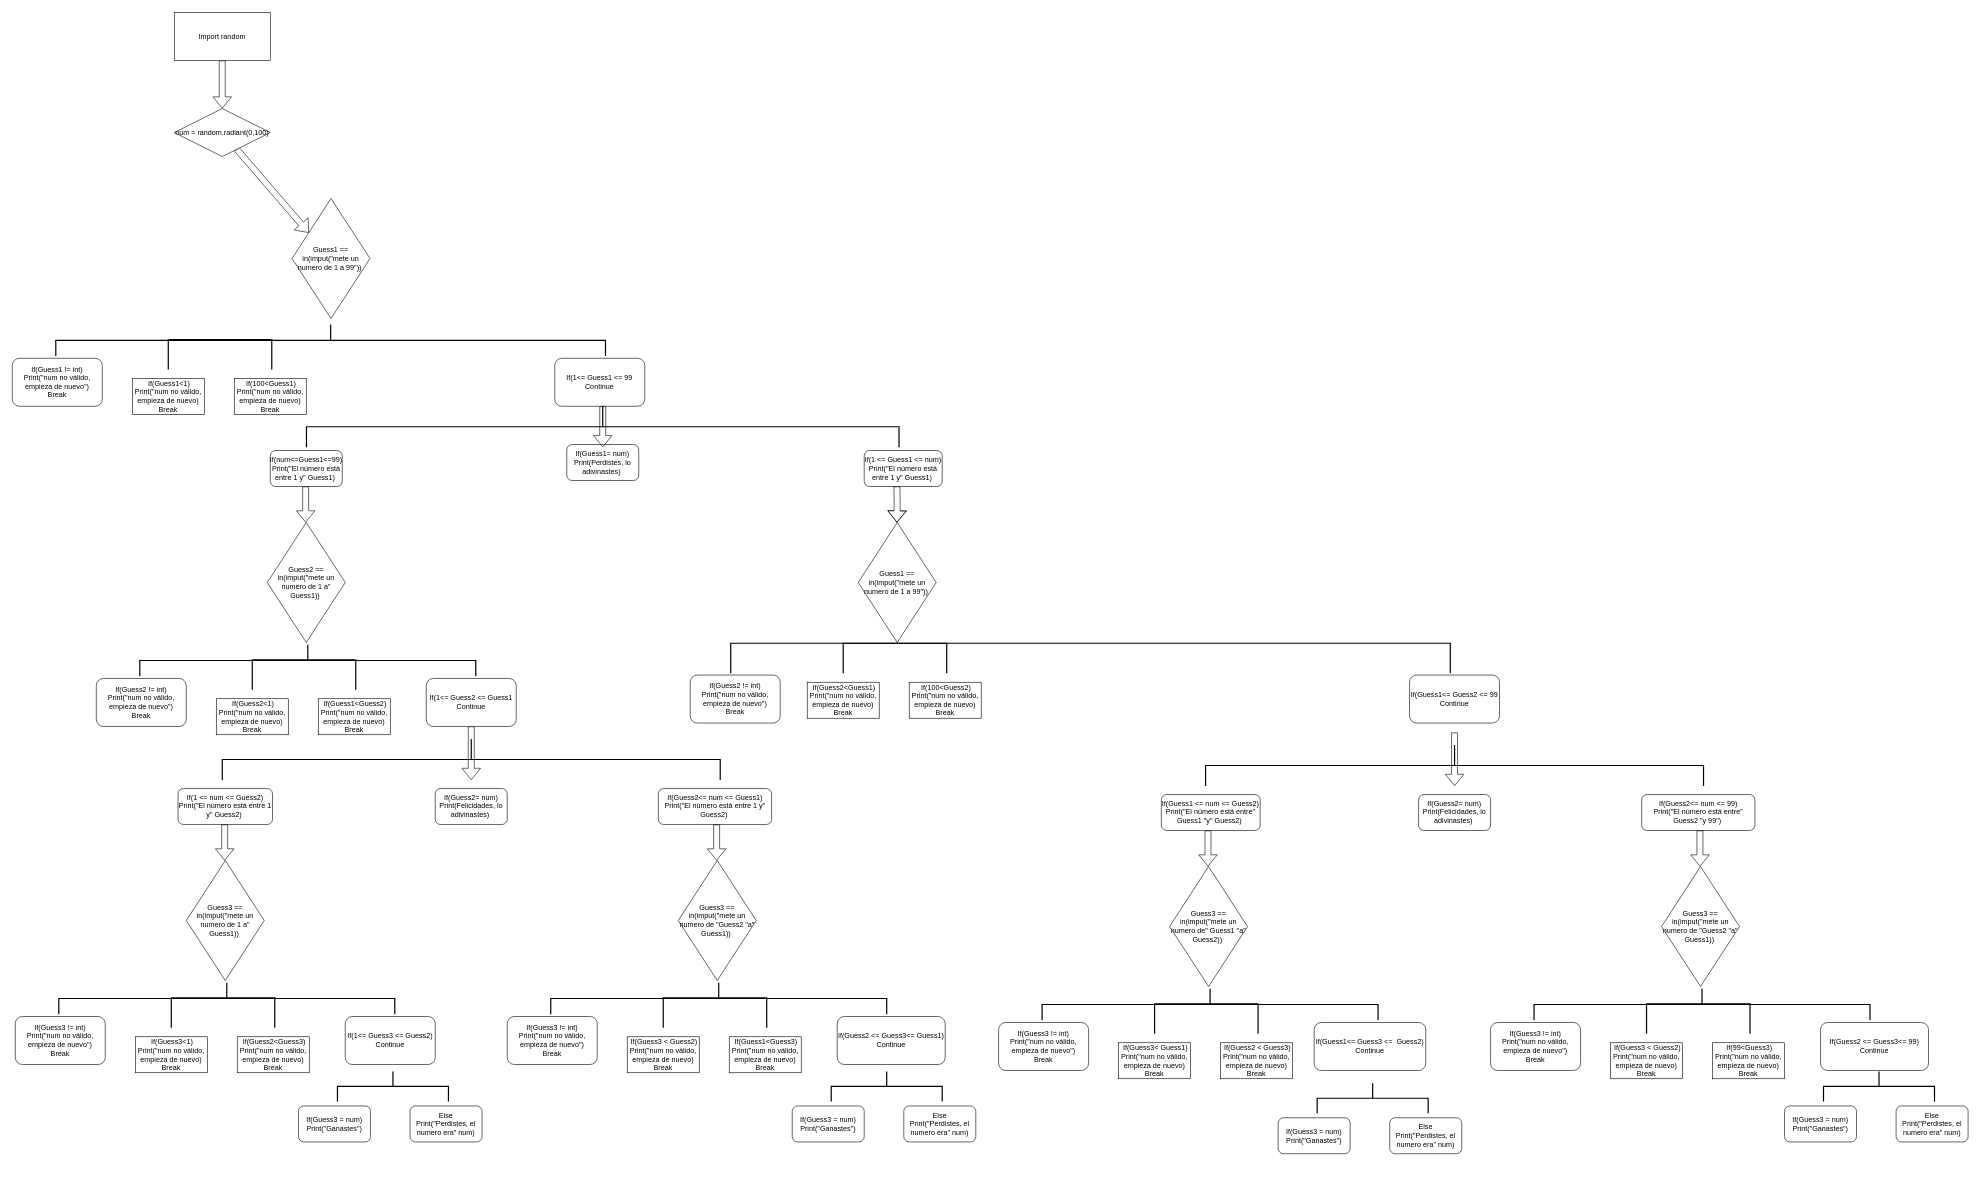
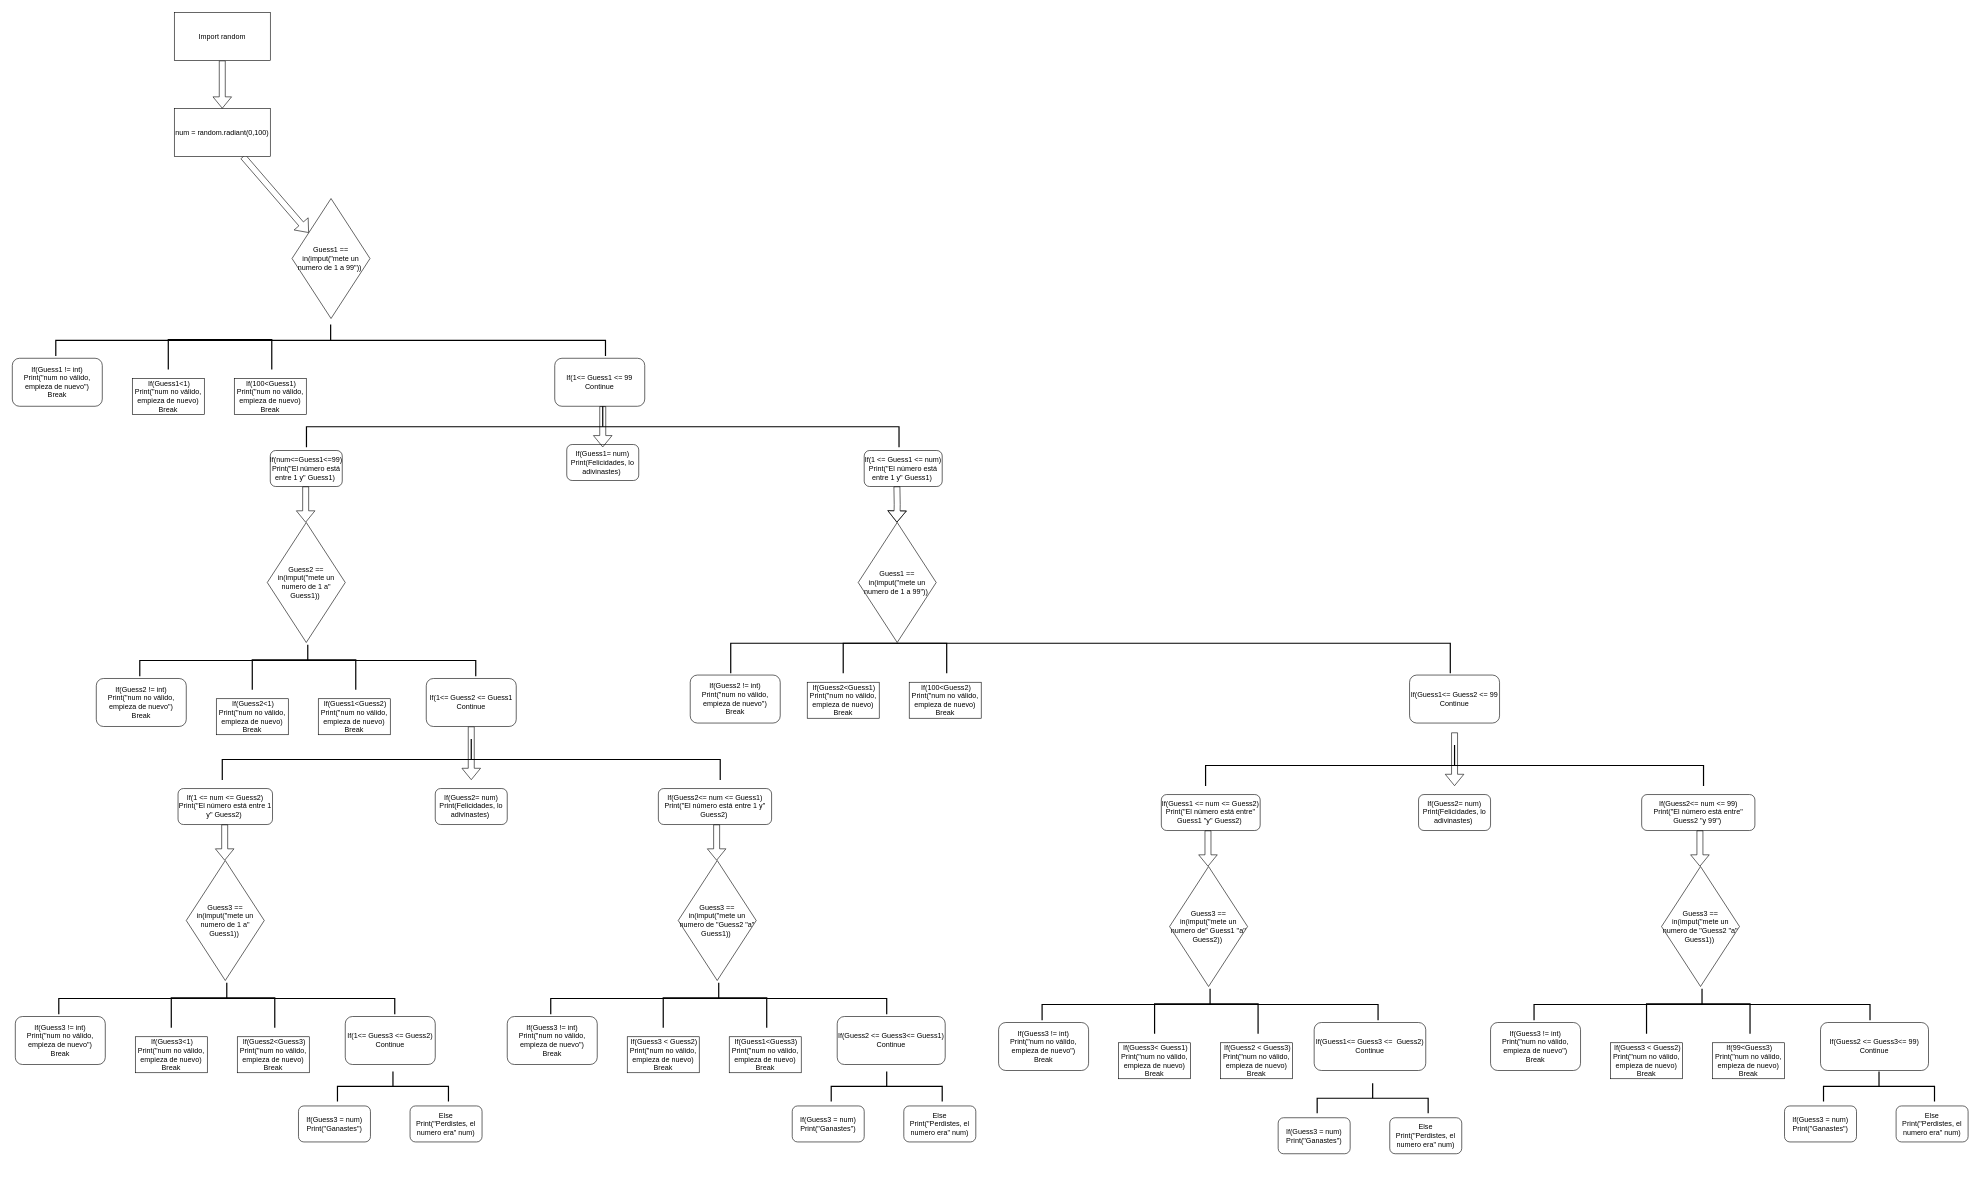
node "num = random.radiant(0,100)": shape diamond -> rectangle
node "If(Guess1= num) Print(Perdistes, lo adivinastes)": label "If(Guess1= num) Print(Perdistes, lo adivinastes)" -> "If(Guess1= num) Print(Felicidades, lo adivinastes)"
